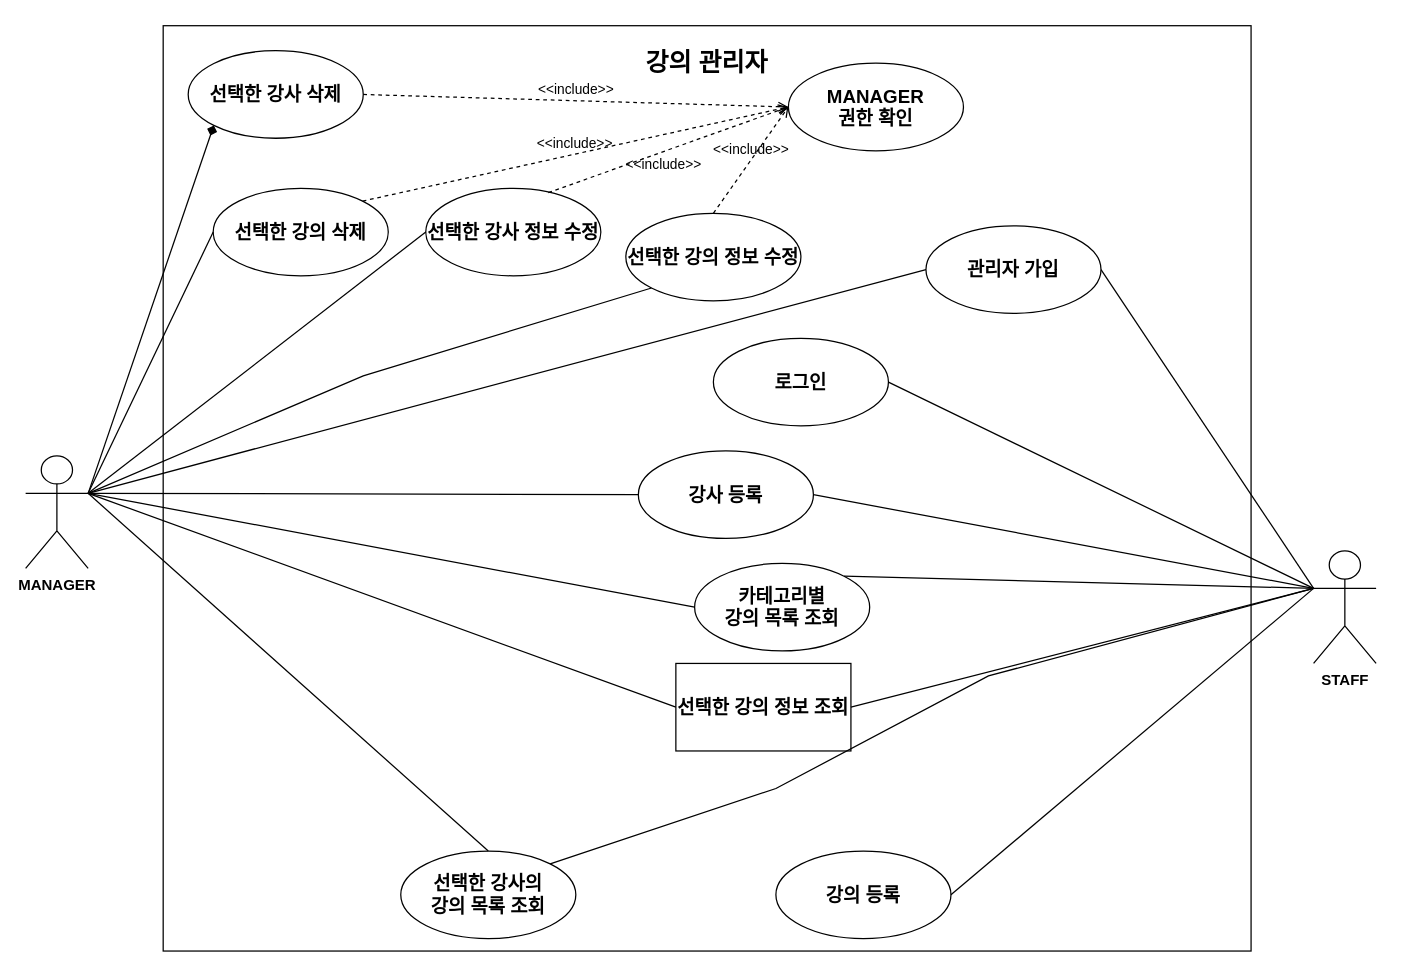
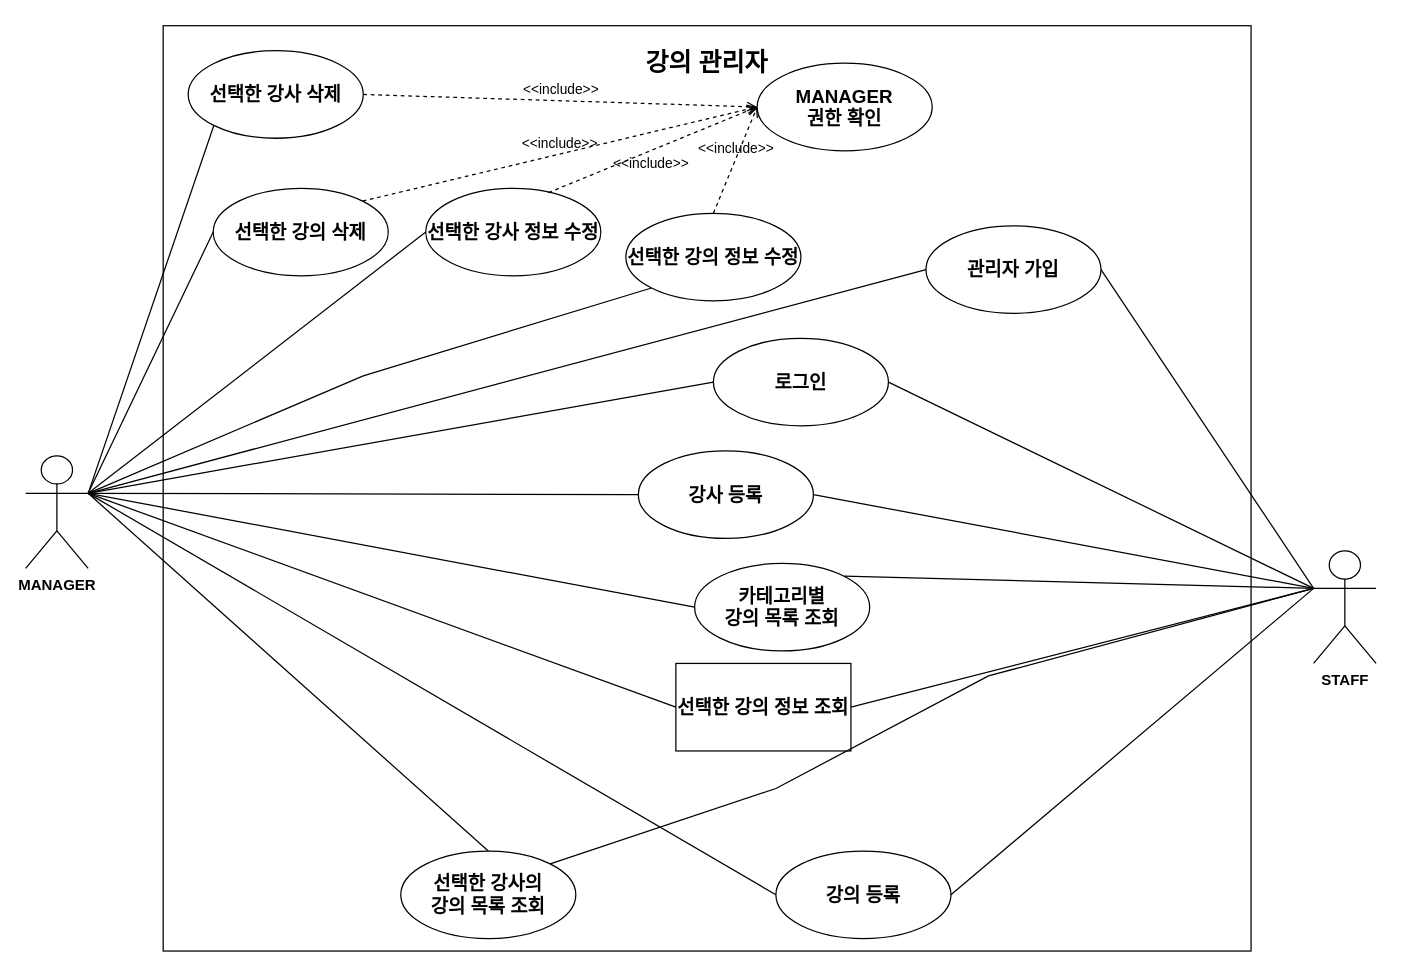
node "MANAGER 권한 확인": moved (876, 107) -> (844, 107)
edge "MANAGER" -> "선택한 강사 삭제": arrowhead diamond -> none
edge "로그인" -- "MANAGER": added
edge "MANAGER" -- "강의 등록": added
